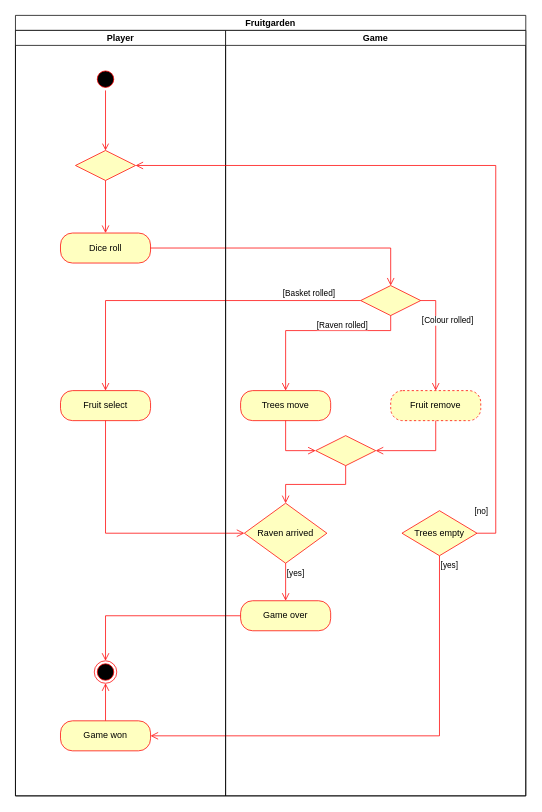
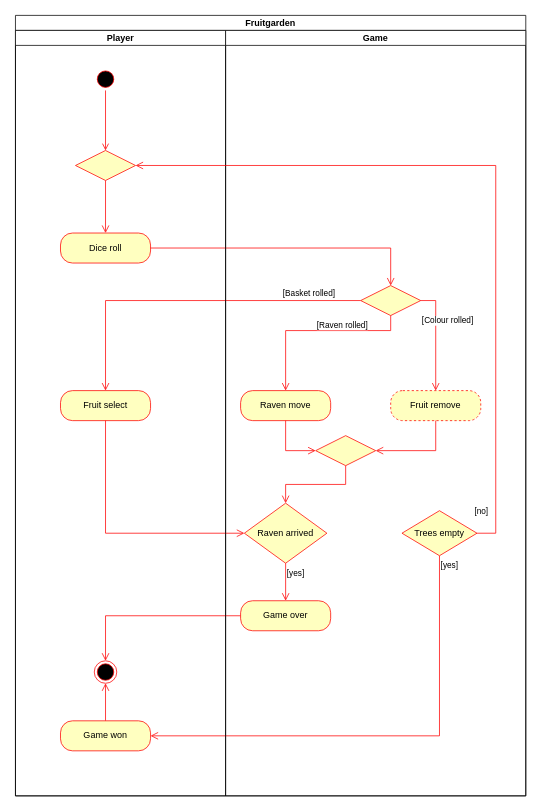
node "Trees move": label "Trees move" -> "Raven move"
